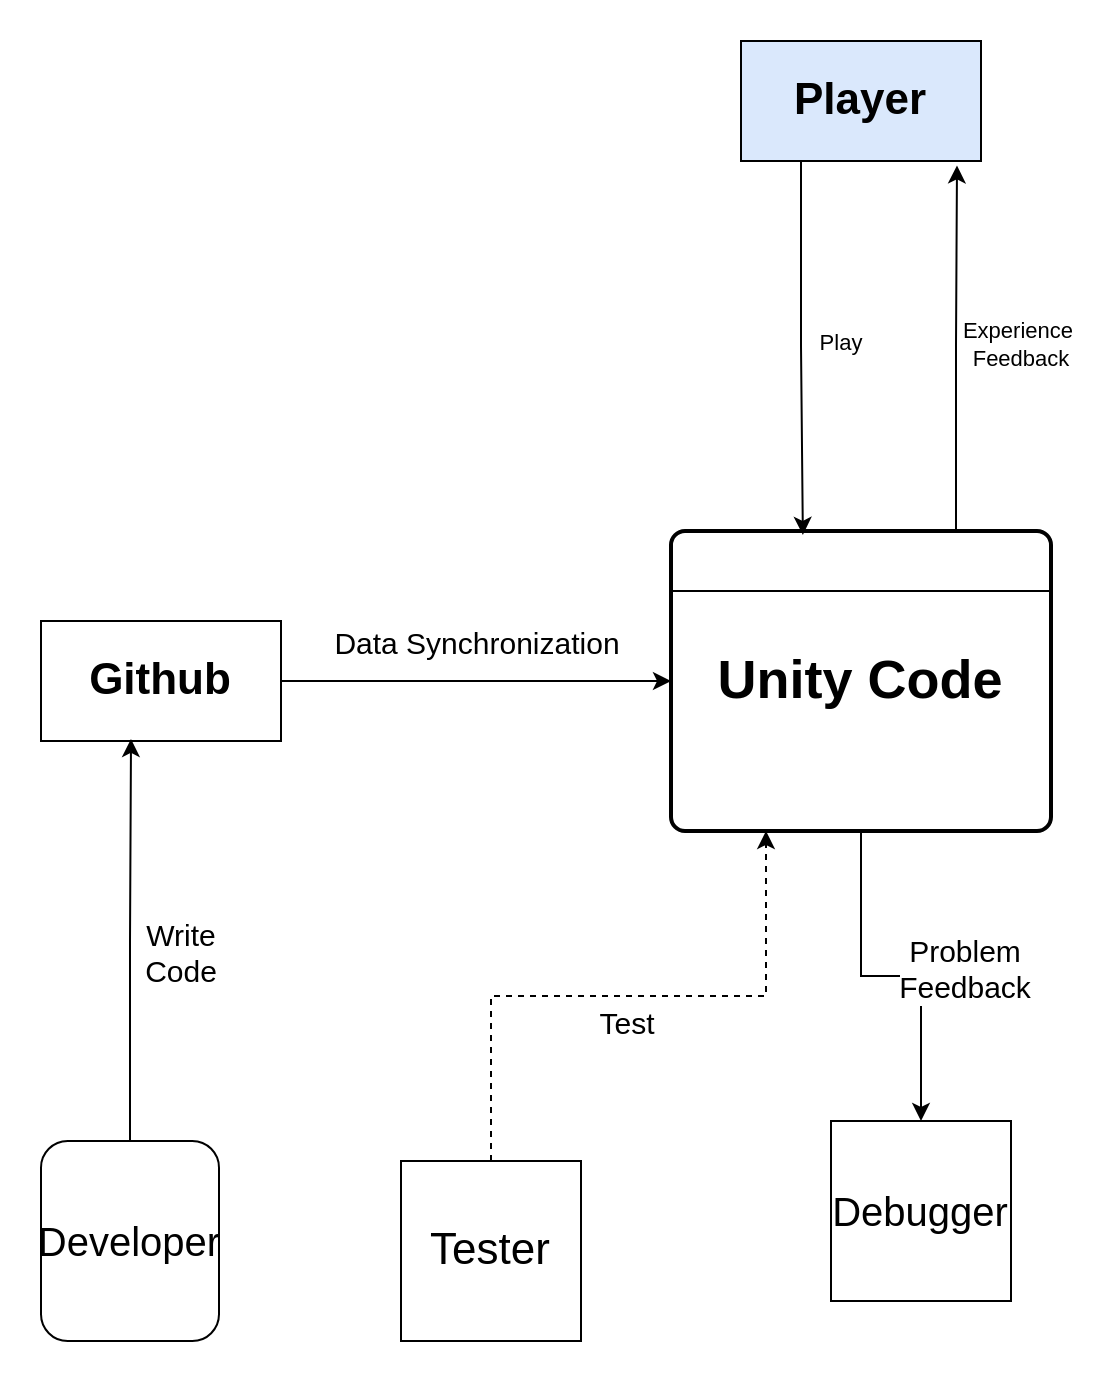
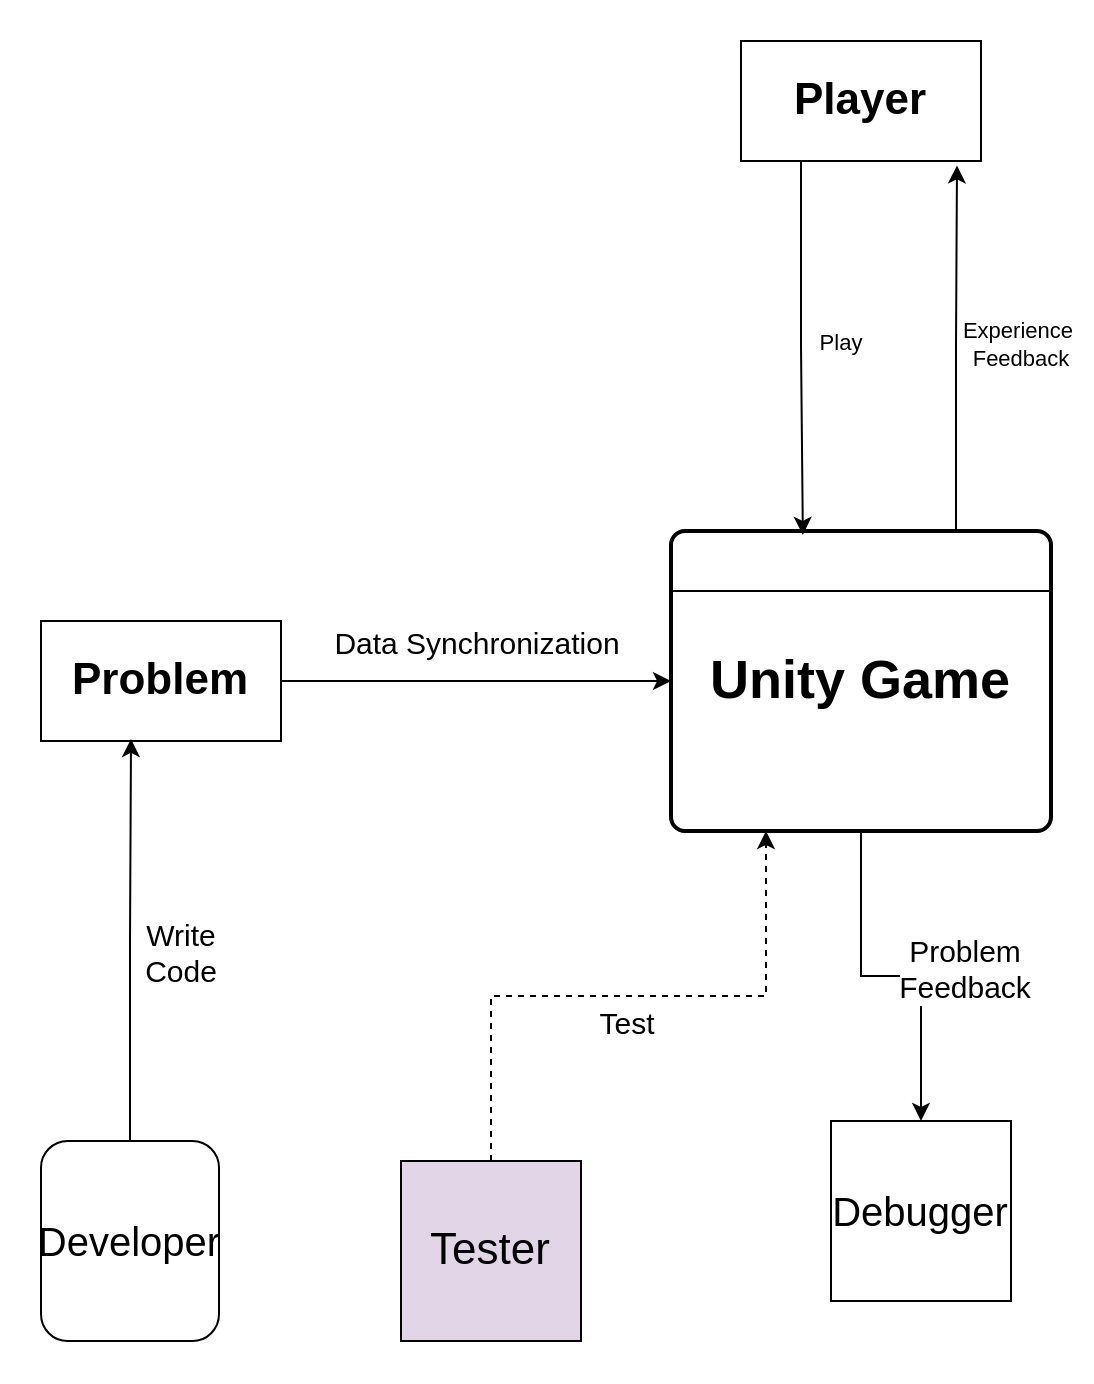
node "Player": fillcolor #dae8fc -> #ffffff
node "Github": label "Github" -> "Problem"
node "Unity Code": label "Unity Code" -> "Unity Game"
node "Tester": fillcolor #ffffff -> #e1d5e7
